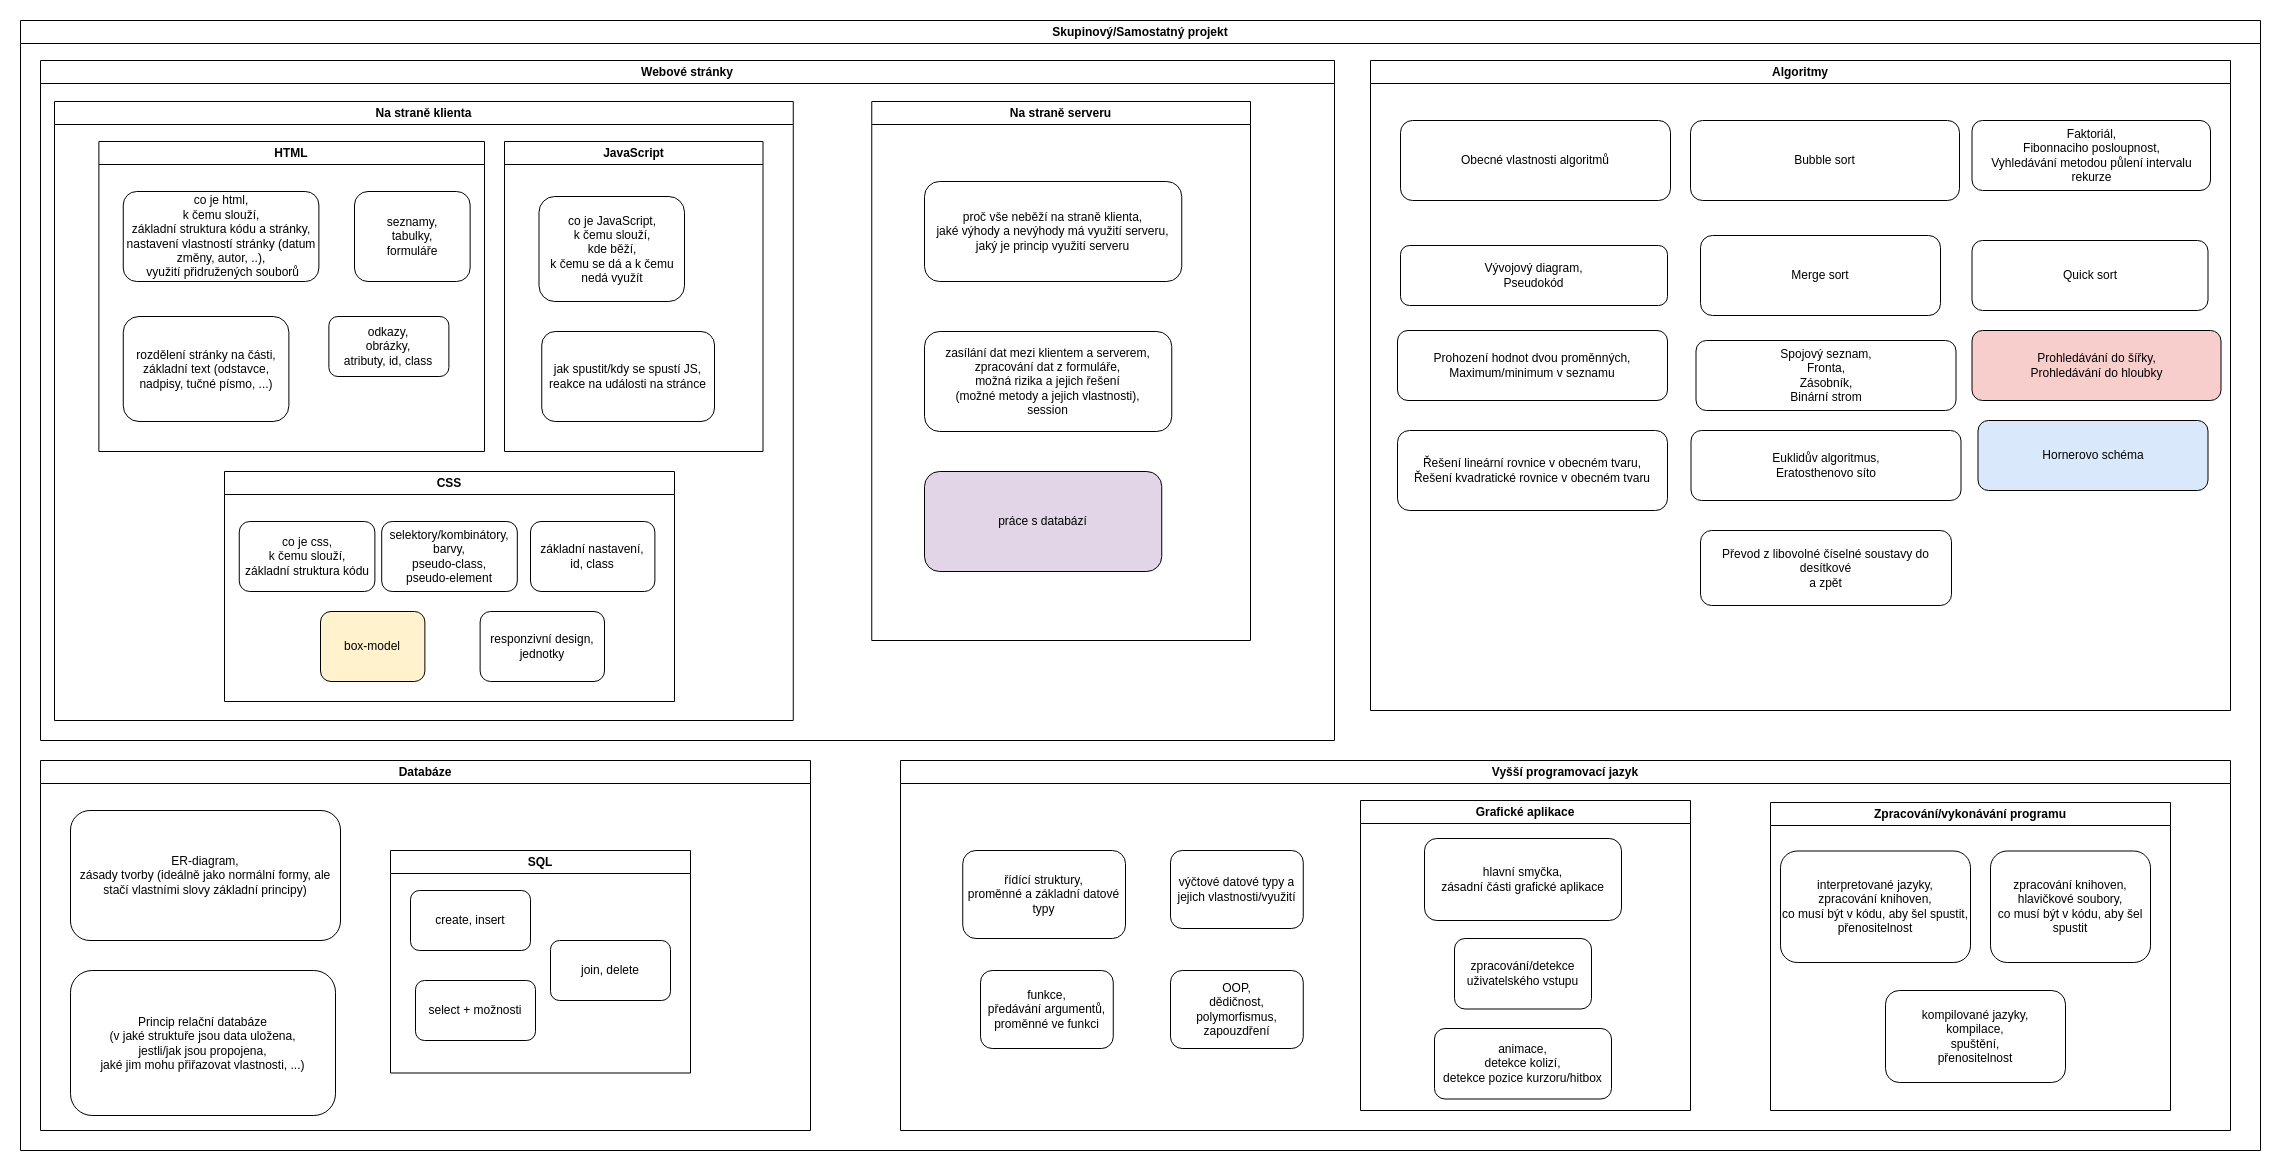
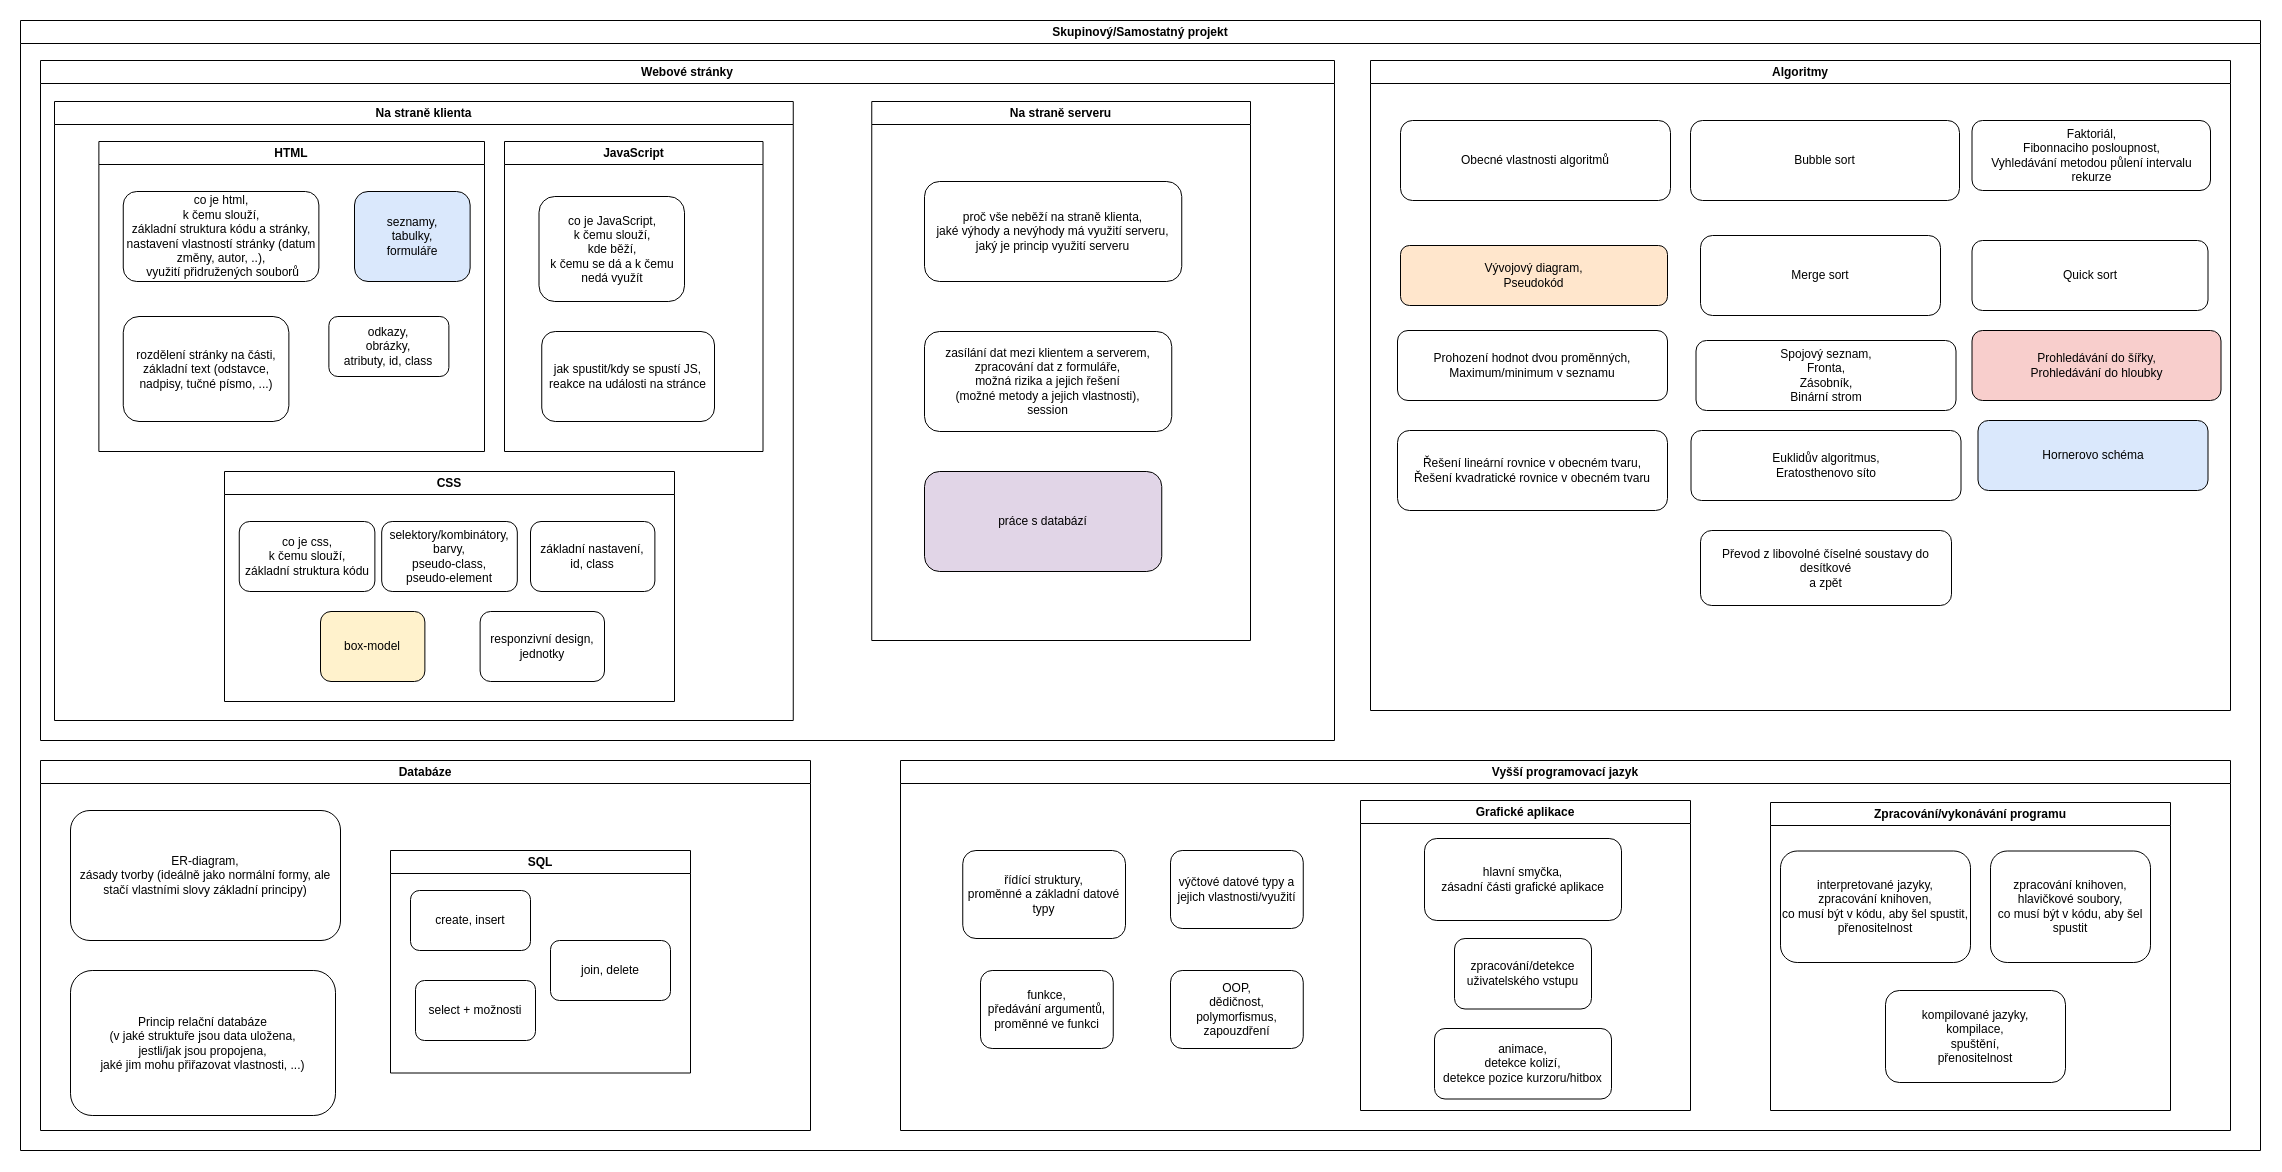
node "seznamy, tabulky, formuláře": fillcolor #ffffff -> #dae8fc
node "Vývojový diagram, Pseudokód": fillcolor #ffffff -> #ffe6cc
